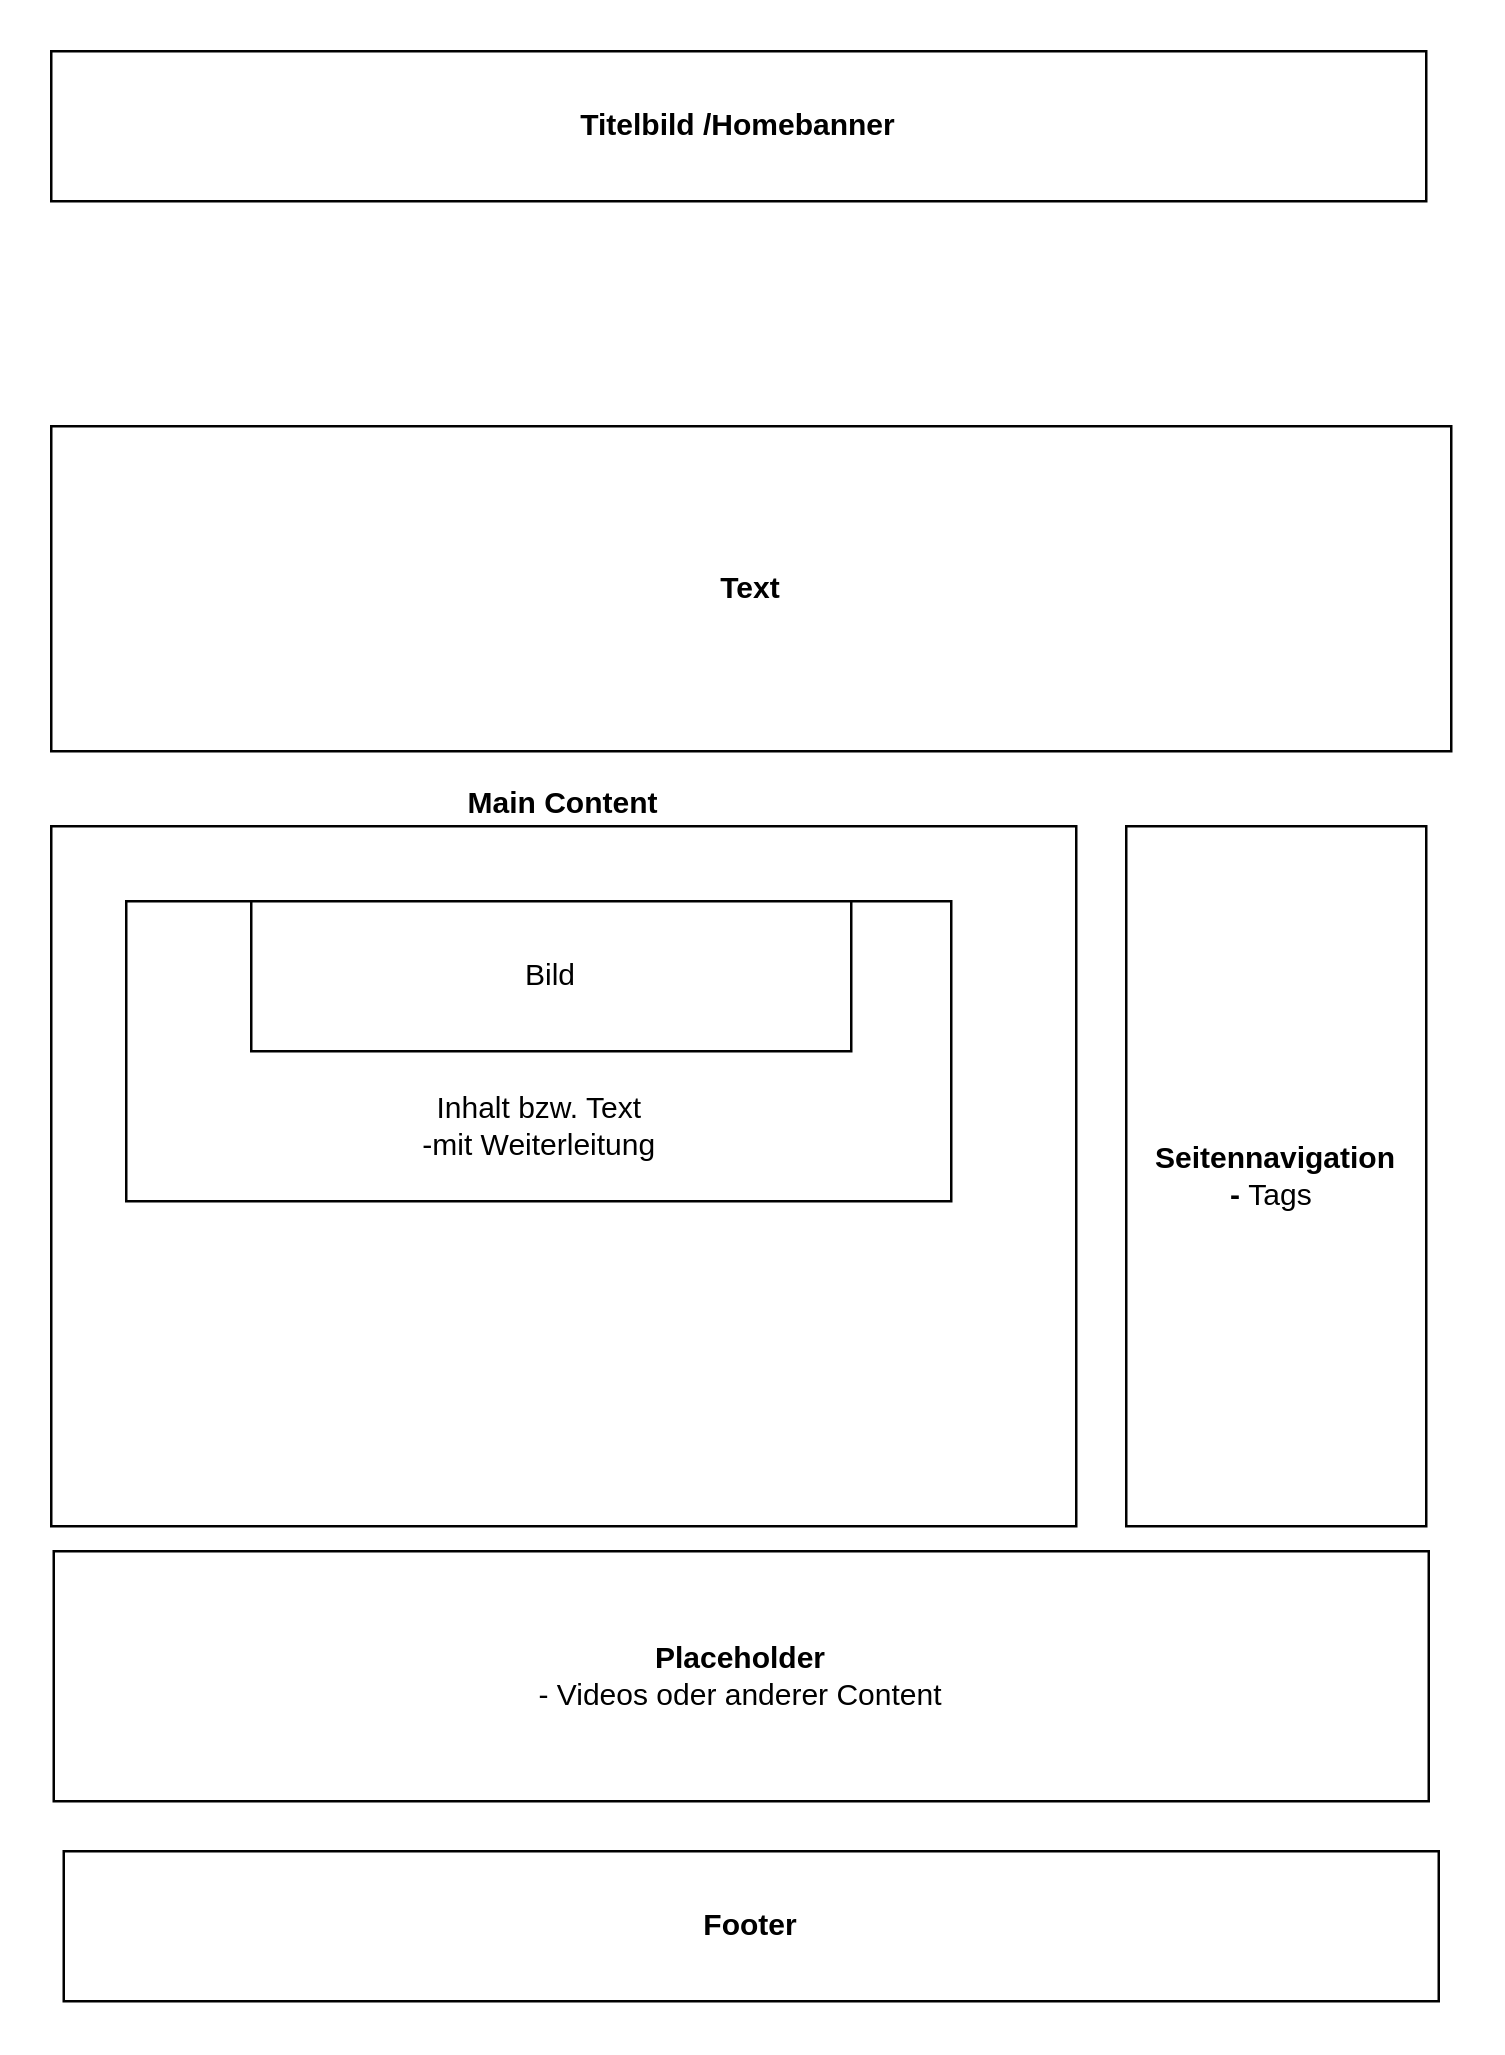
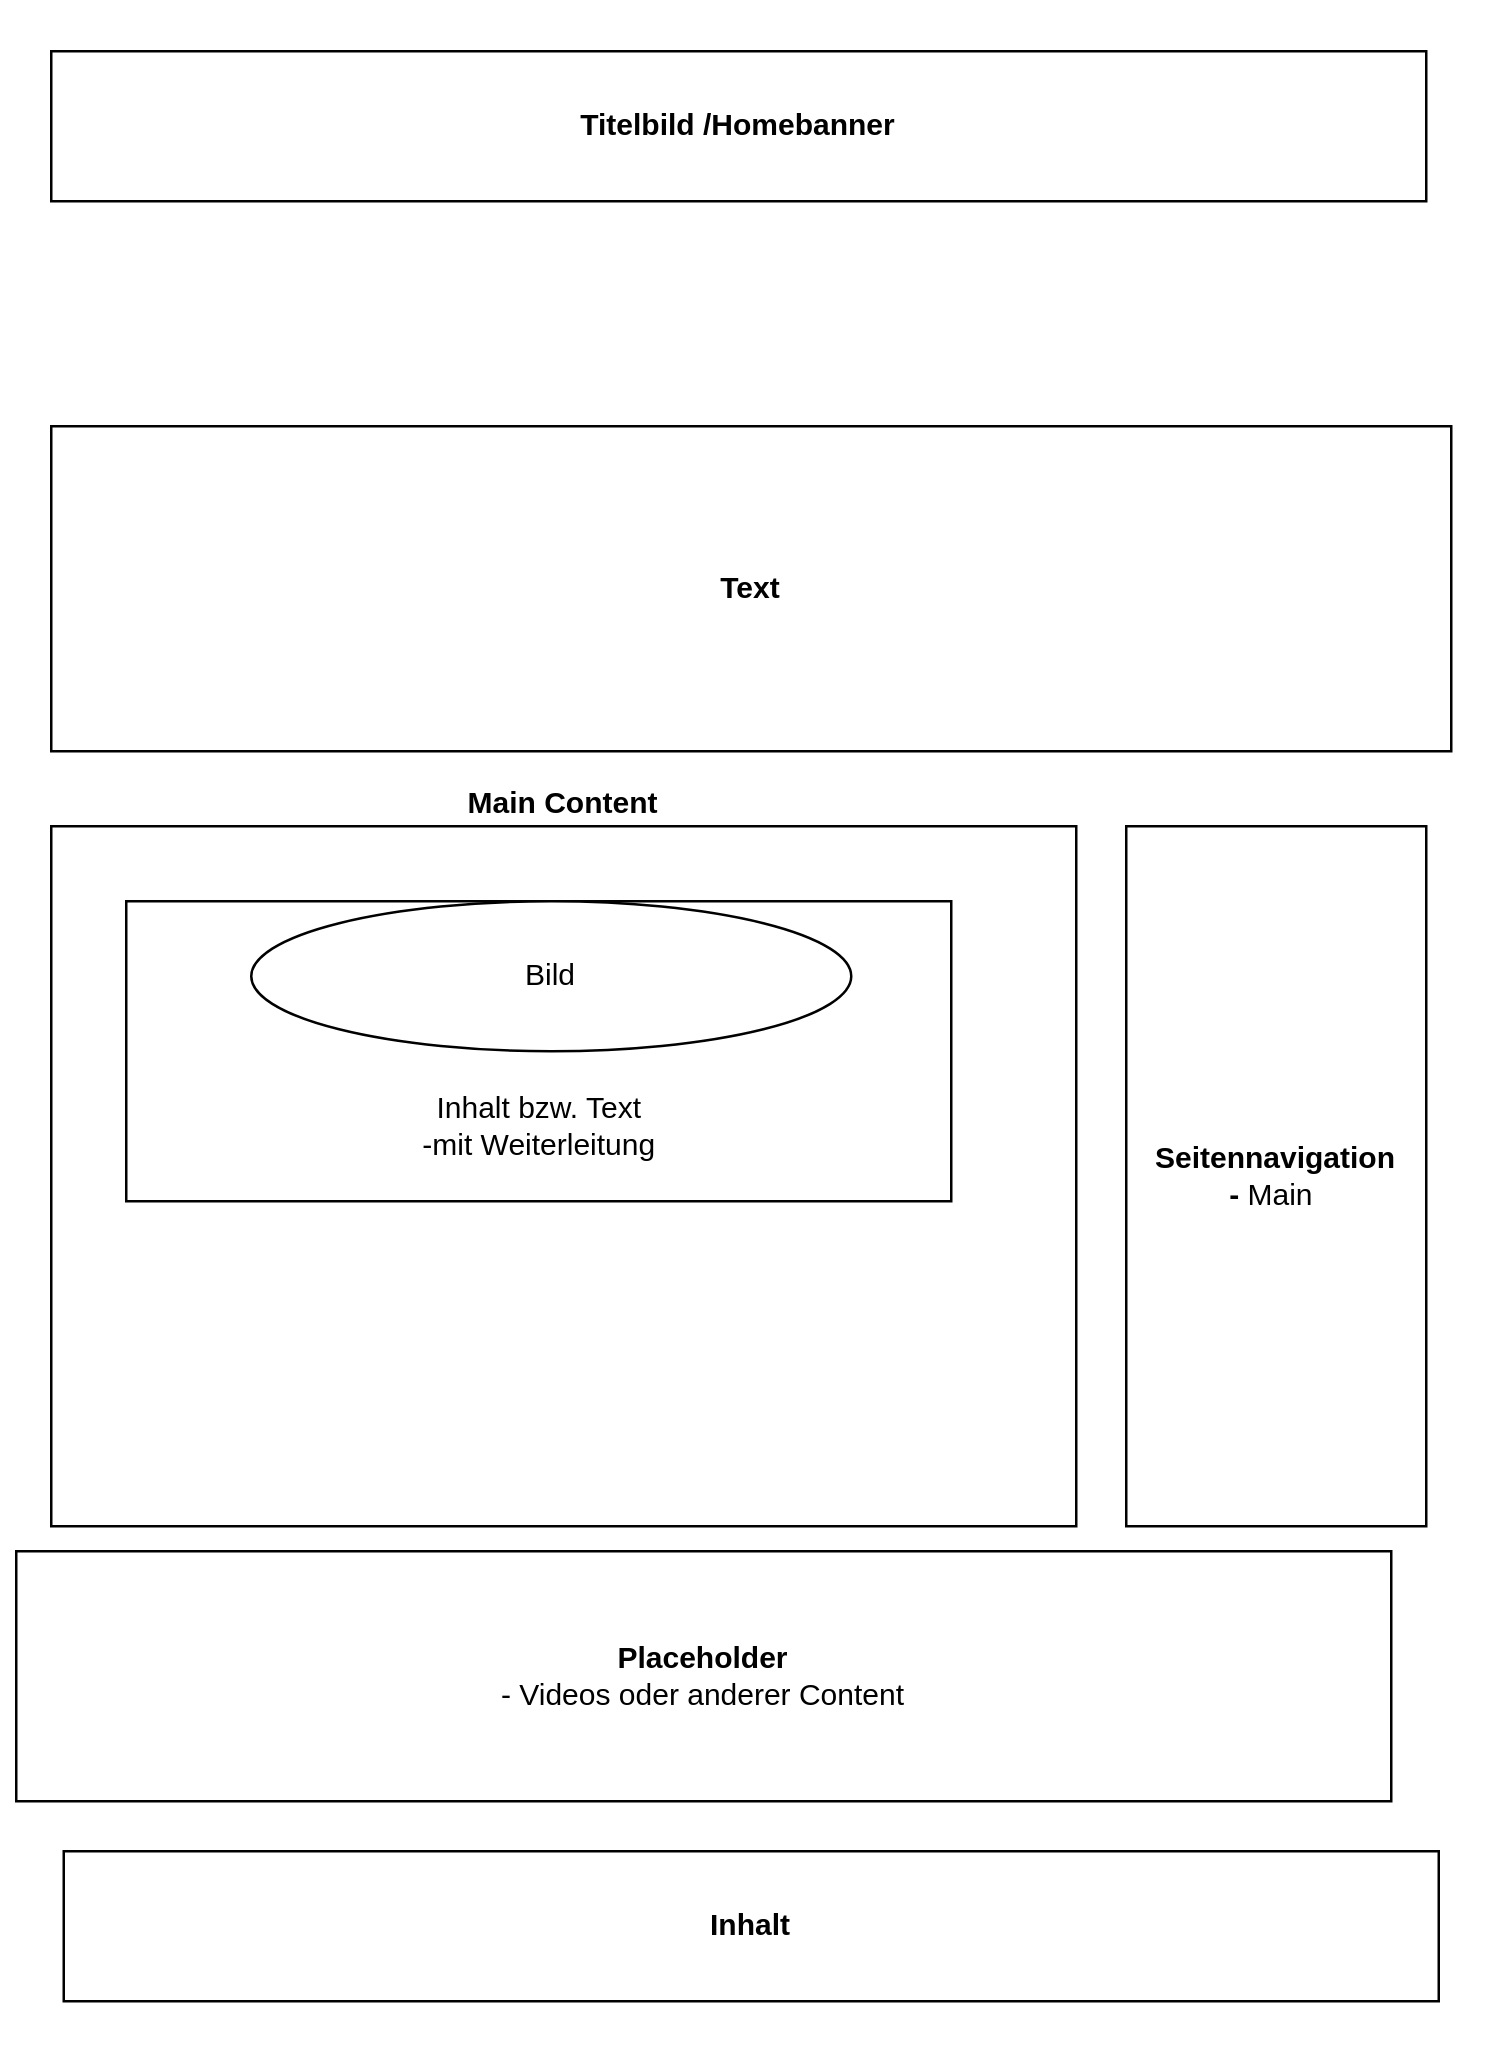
node "Bild": shape rectangle -> ellipse
node "Seitennavigation - Tags": label "Seitennavigation - Tags" -> "Seitennavigation - Main"
node "Placeholder - Videos oder anderer Content": moved (741, 1676) -> (704, 1676)
node "Footer": label "Footer" -> "Inhalt"
